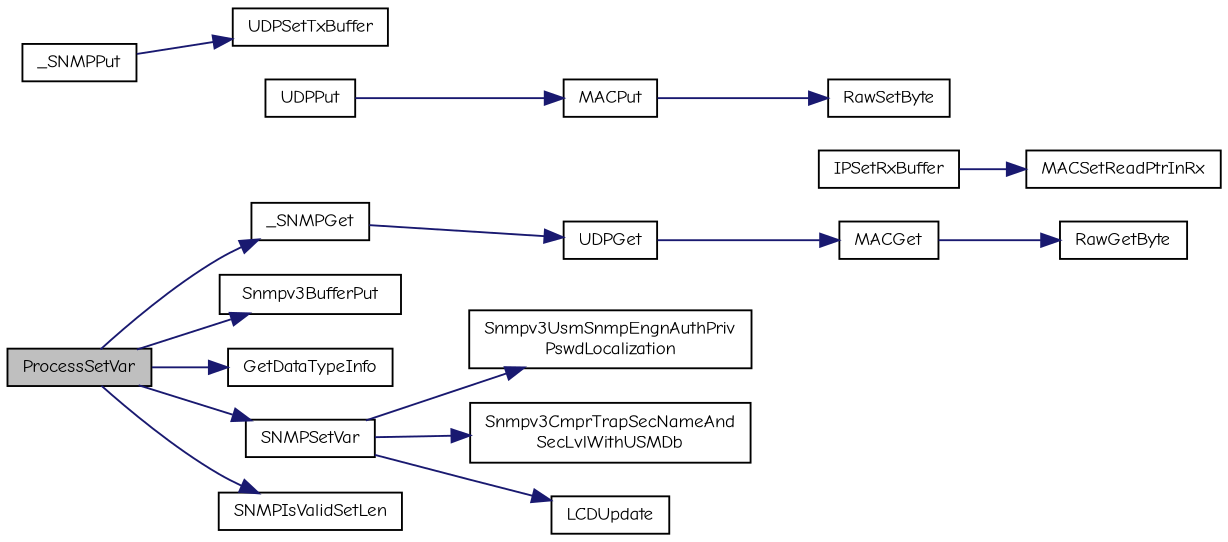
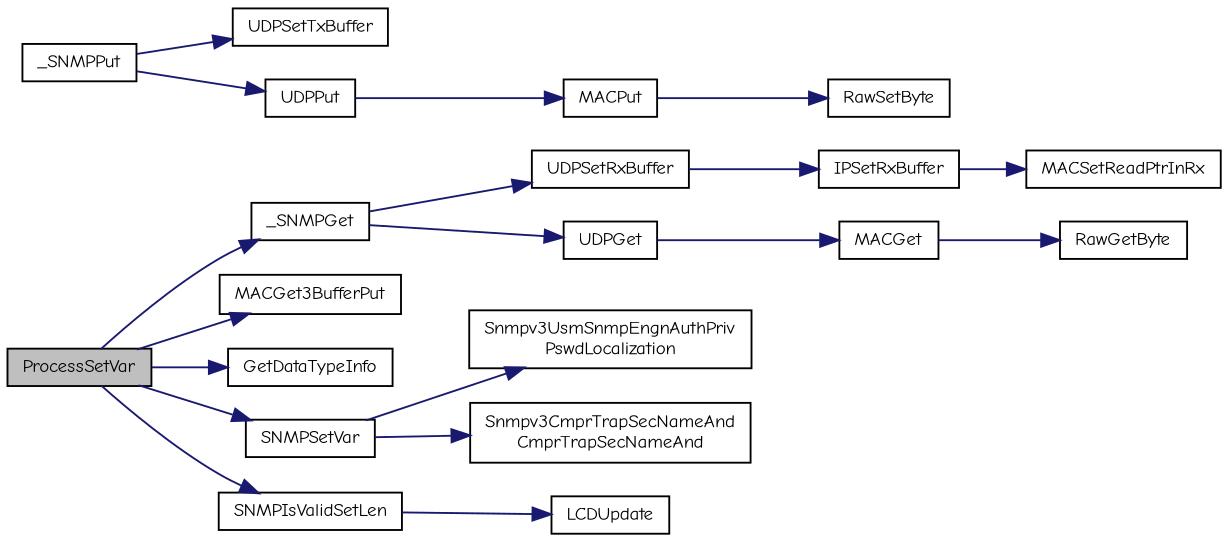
edge "_SNMPPut" -> "UDPPut": added
node "UDPSetRxBuffer": added
node "Snmpv3BufferPut": label "Snmpv3BufferPut" -> "MACGet3BufferPut"
node "Snmpv3CmprTrapSecNameAnd SecLvlWithUSMDb": label "Snmpv3CmprTrapSecNameAnd SecLvlWithUSMDb" -> "Snmpv3CmprTrapSecNameAnd CmprTrapSecNameAnd"
edge "SNMPSetVar" -> "LCDUpdate": now "SNMPIsValidSetLen" -> "LCDUpdate"
